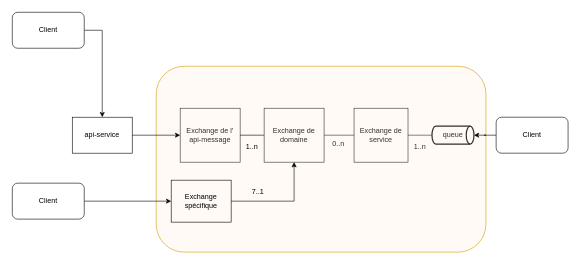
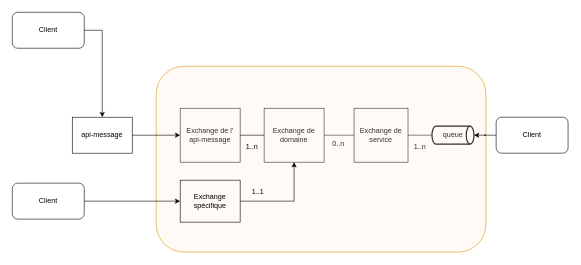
node "api-service": label "api-service" -> "api-message"
node "7..1": label "7..1" -> "1..1"
node "Exchange spécifique": moved (201, 201) -> (210, 201)
